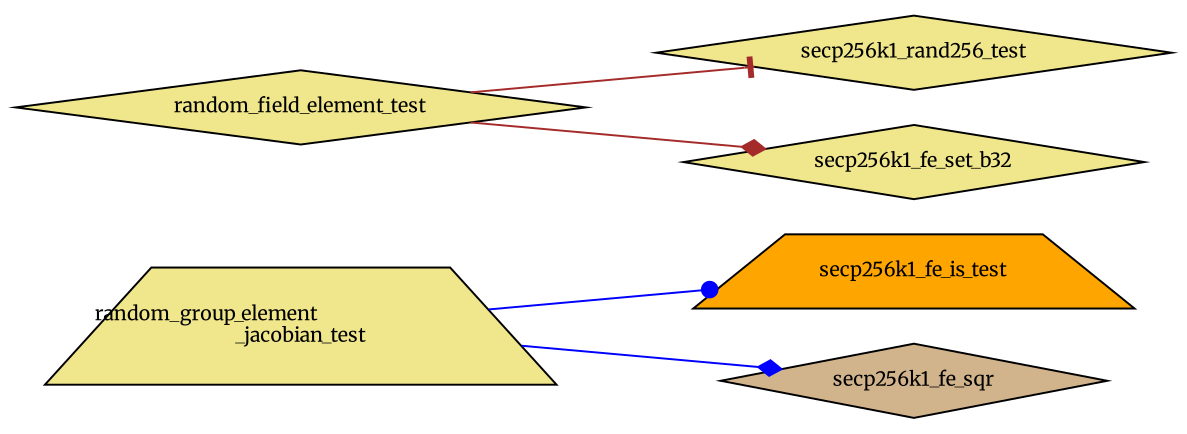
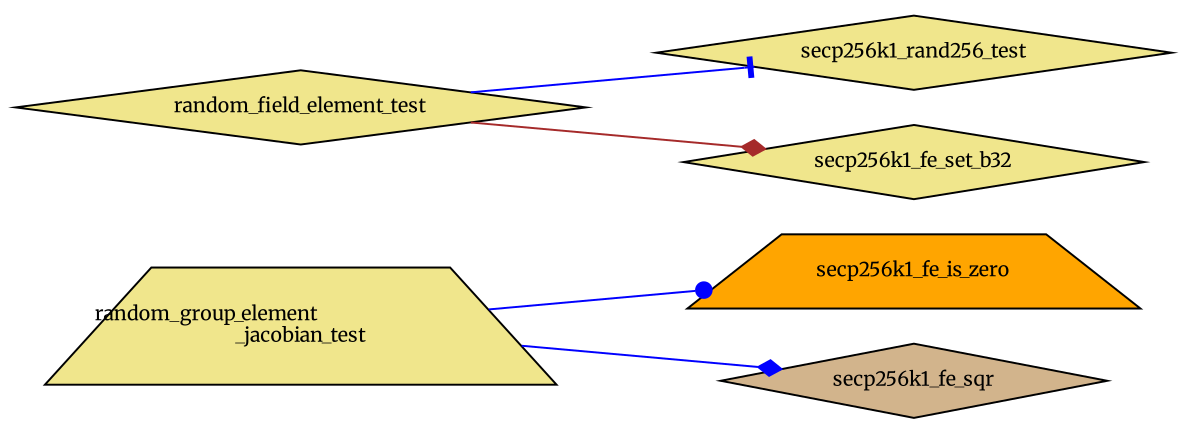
edge "random_field_element_test" -> "secp256k1_rand256_test": color brown -> blue
node "secp256k1_fe_is_test": label "secp256k1_fe_is_test" -> "secp256k1_fe_is_zero"
